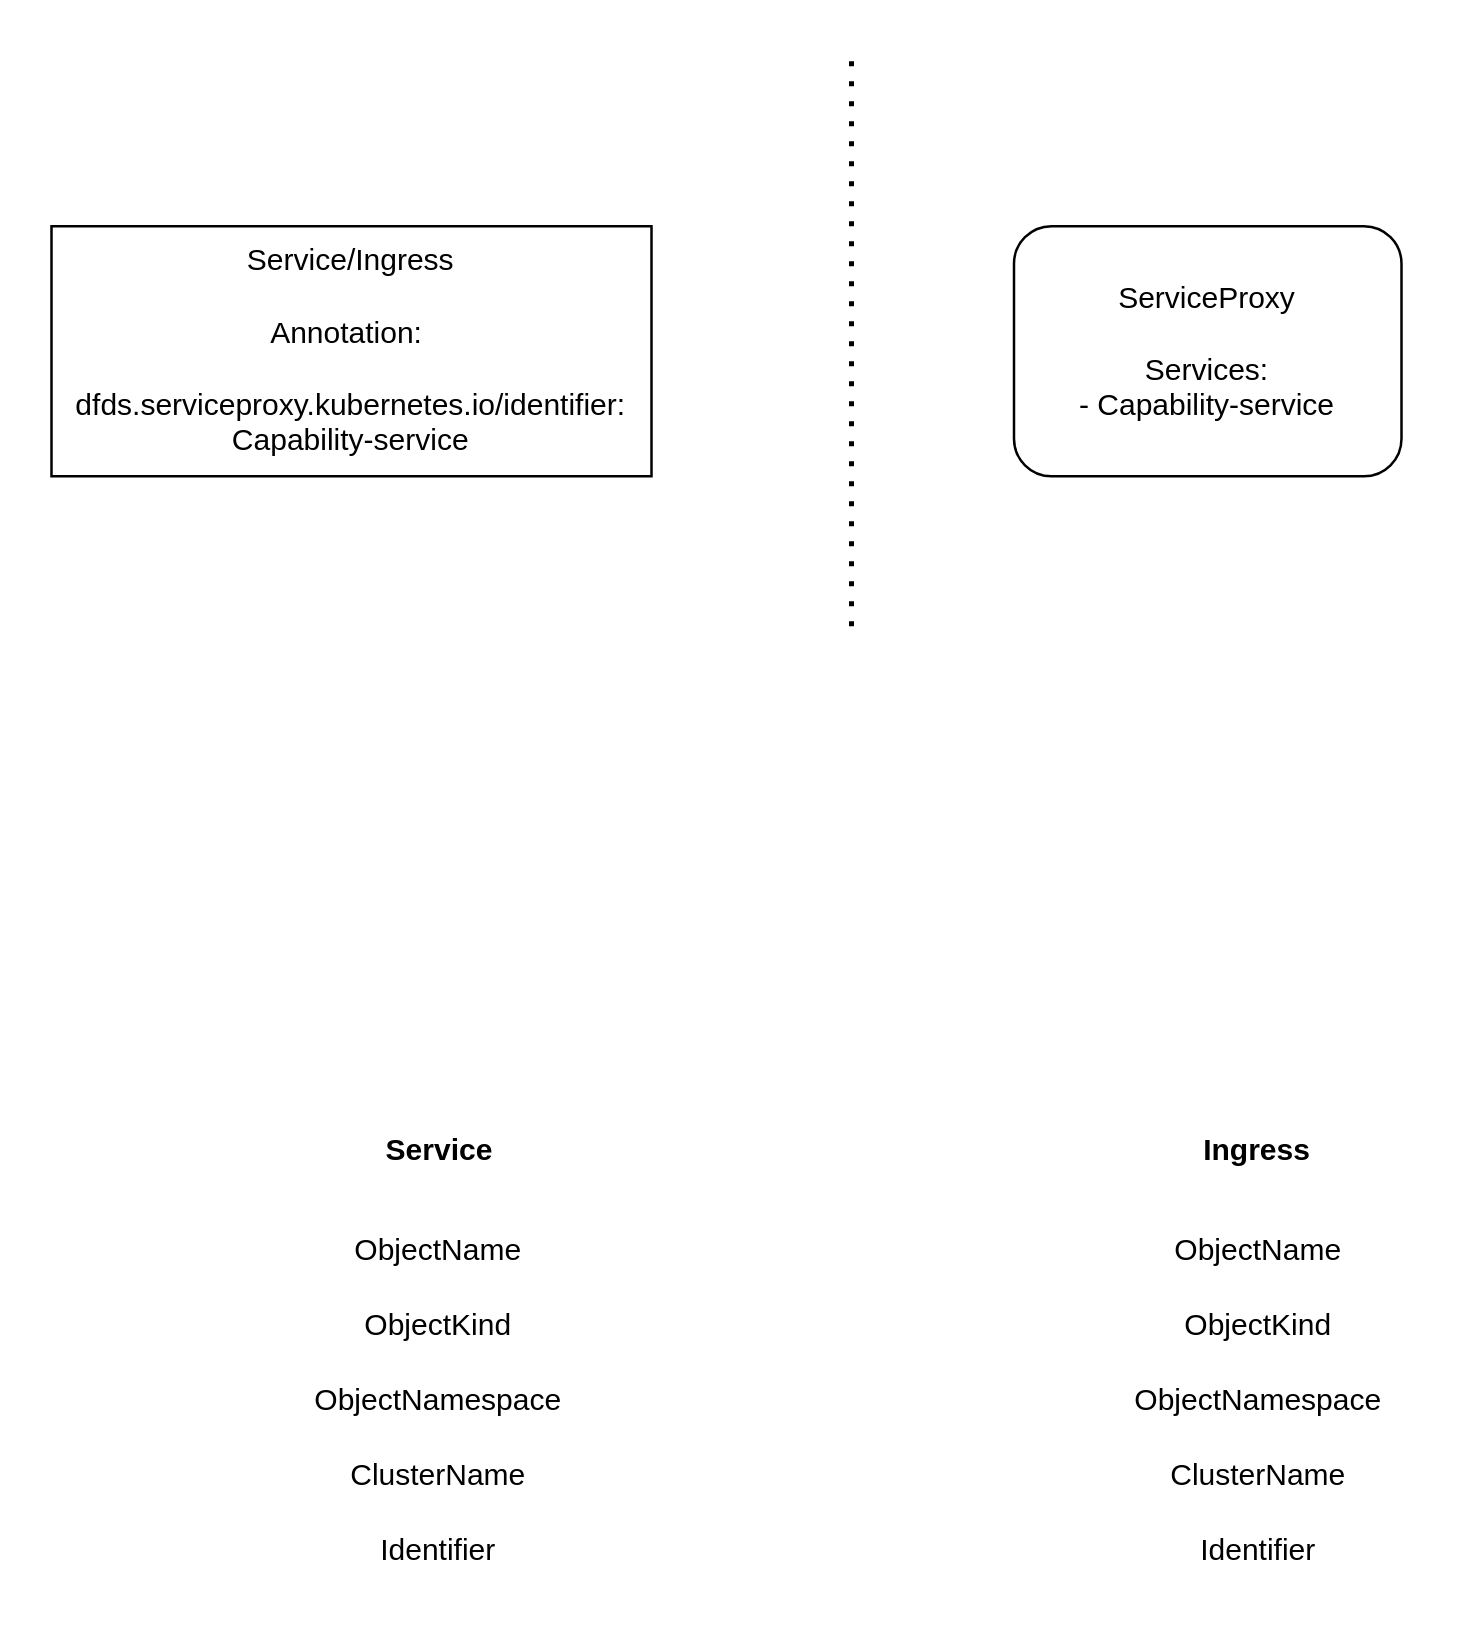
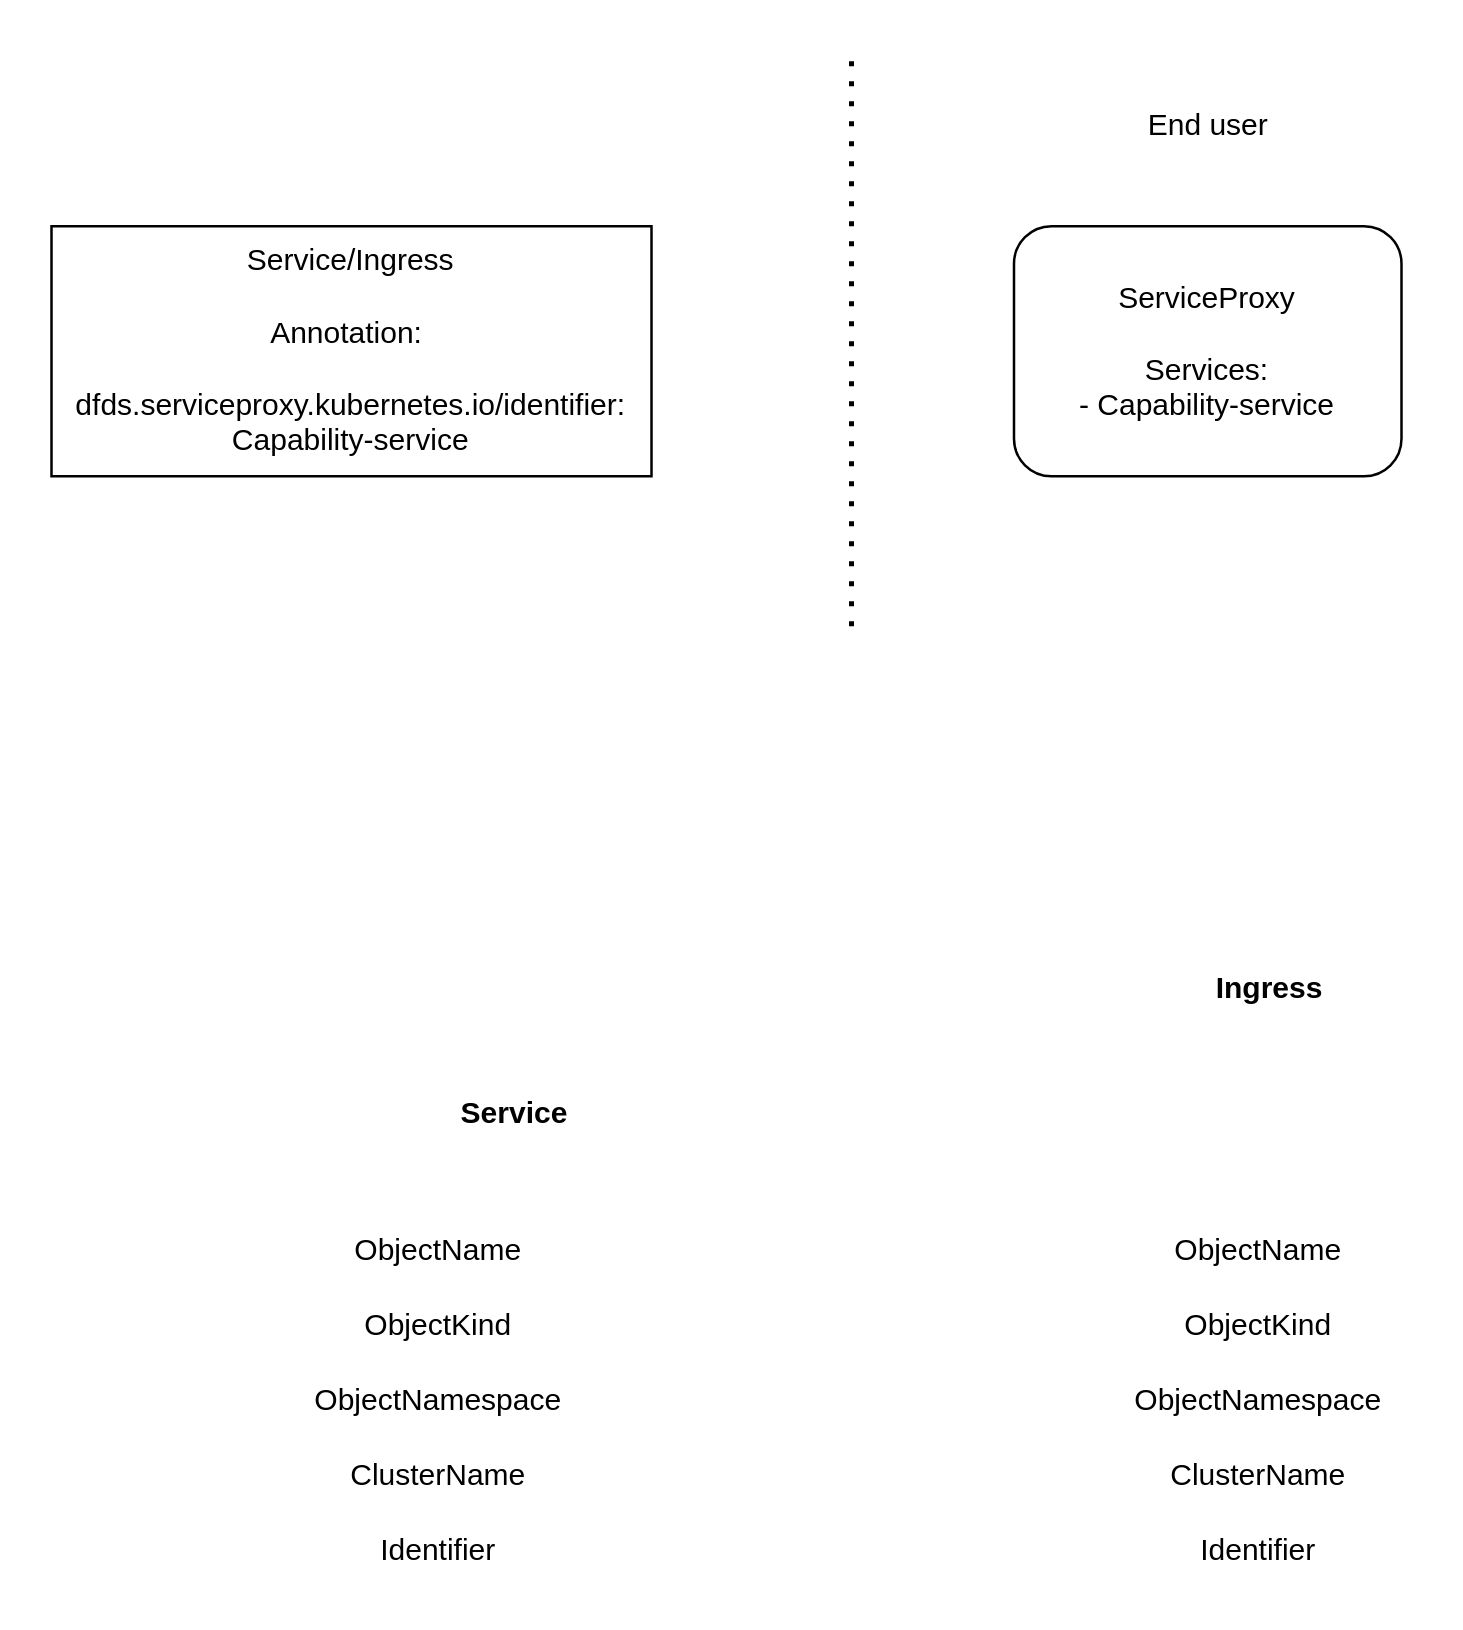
node "End user": added
node "Service": moved (439, 1151) -> (514, 1114)
node "Ingress": moved (1258, 1151) -> (1270, 989)
